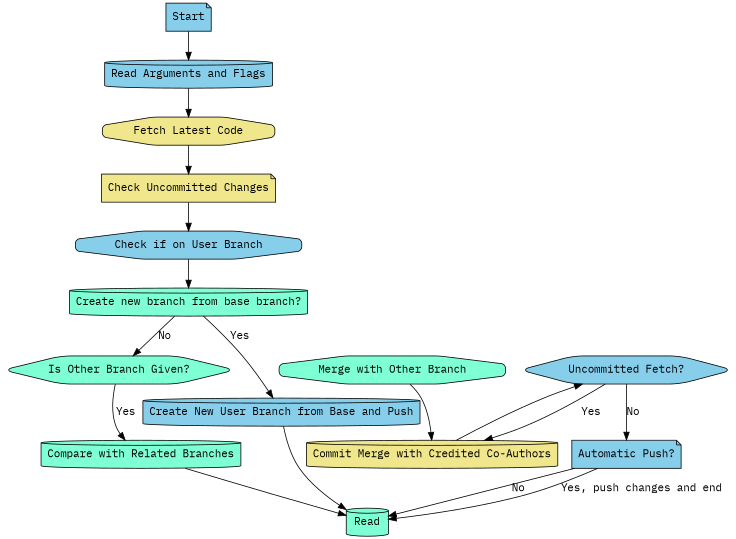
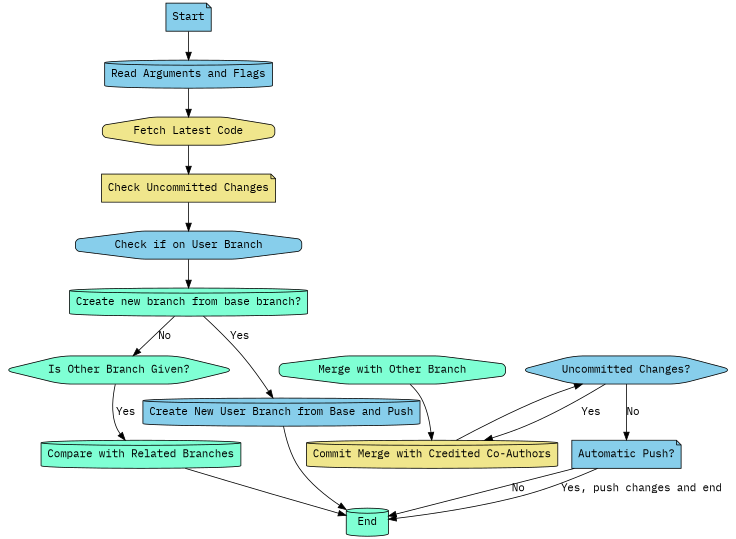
node "Uncommitted Fetch?": label "Uncommitted Fetch?" -> "Uncommitted Changes?"
node "Read": label "Read" -> "End"
